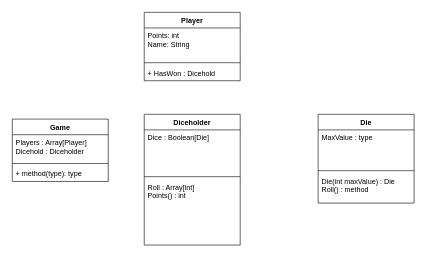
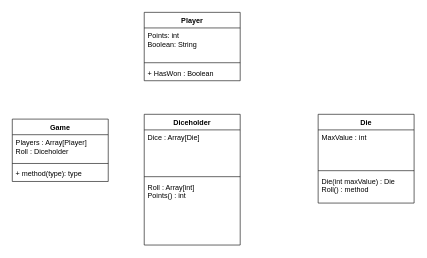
node "Points: int Name: String": label "Points: int Name: String" -> "Points: int Boolean: String"
node "+ HasWon : Dicehold": label "+ HasWon : Dicehold" -> "+ HasWon : Boolean"
node "Dice : Boolean[Die]": label "Dice : Boolean[Die]" -> "Dice : Array[Die]"
node "MaxValue : type": label "MaxValue : type" -> "MaxValue : int"
node "Players : Array[Player] Dicehold : Diceholder": label "Players : Array[Player] Dicehold : Diceholder" -> "Players : Array[Player] Roll : Diceholder"
